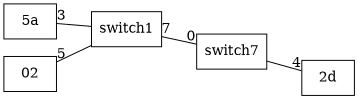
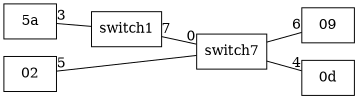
node "09": added
edge "switch1" -- "02": now "switch7" -- "02"
node "2d": label "2d" -> "0d"
